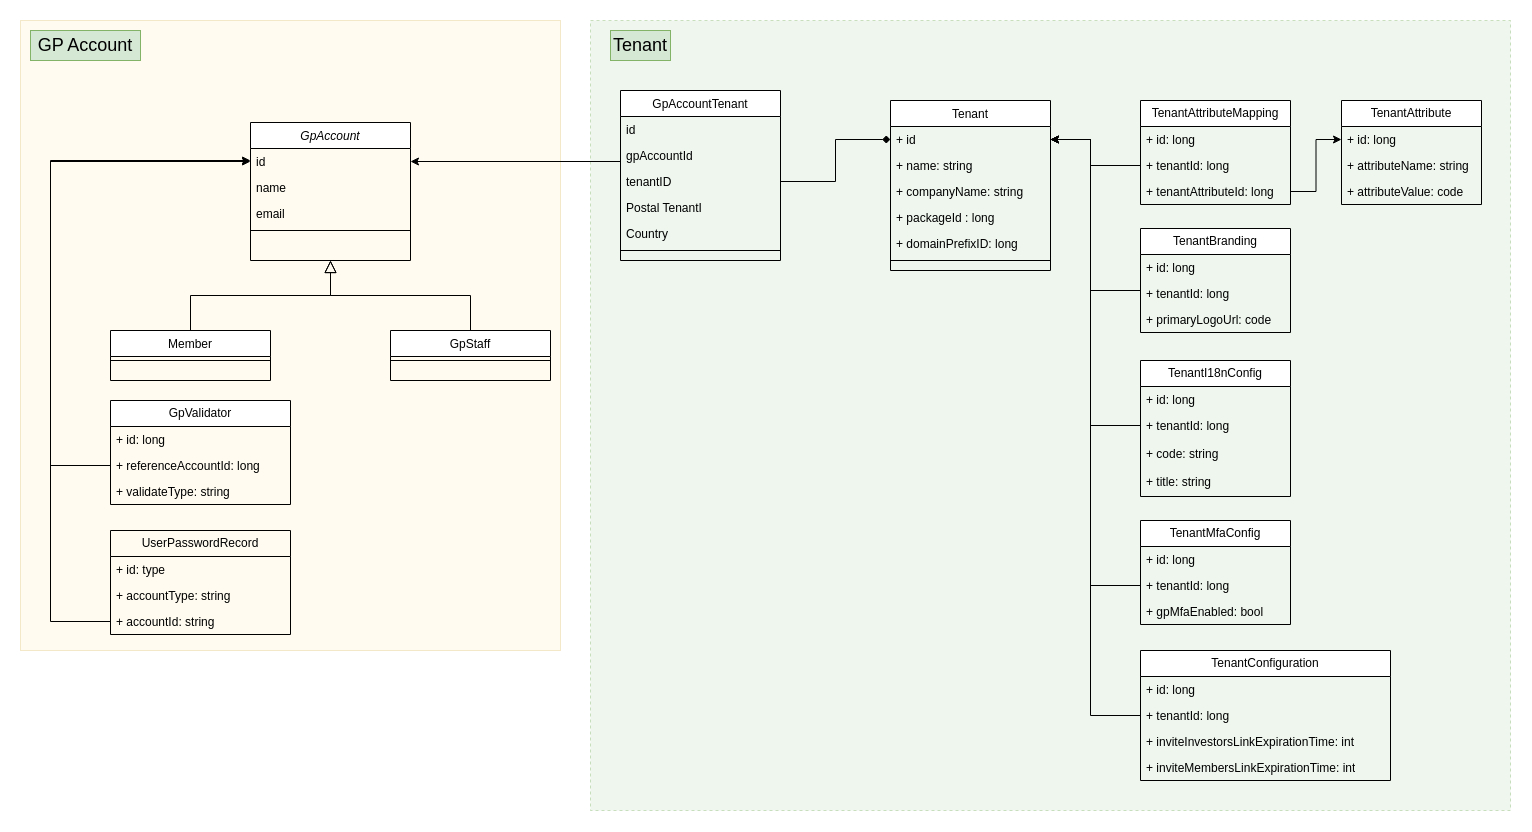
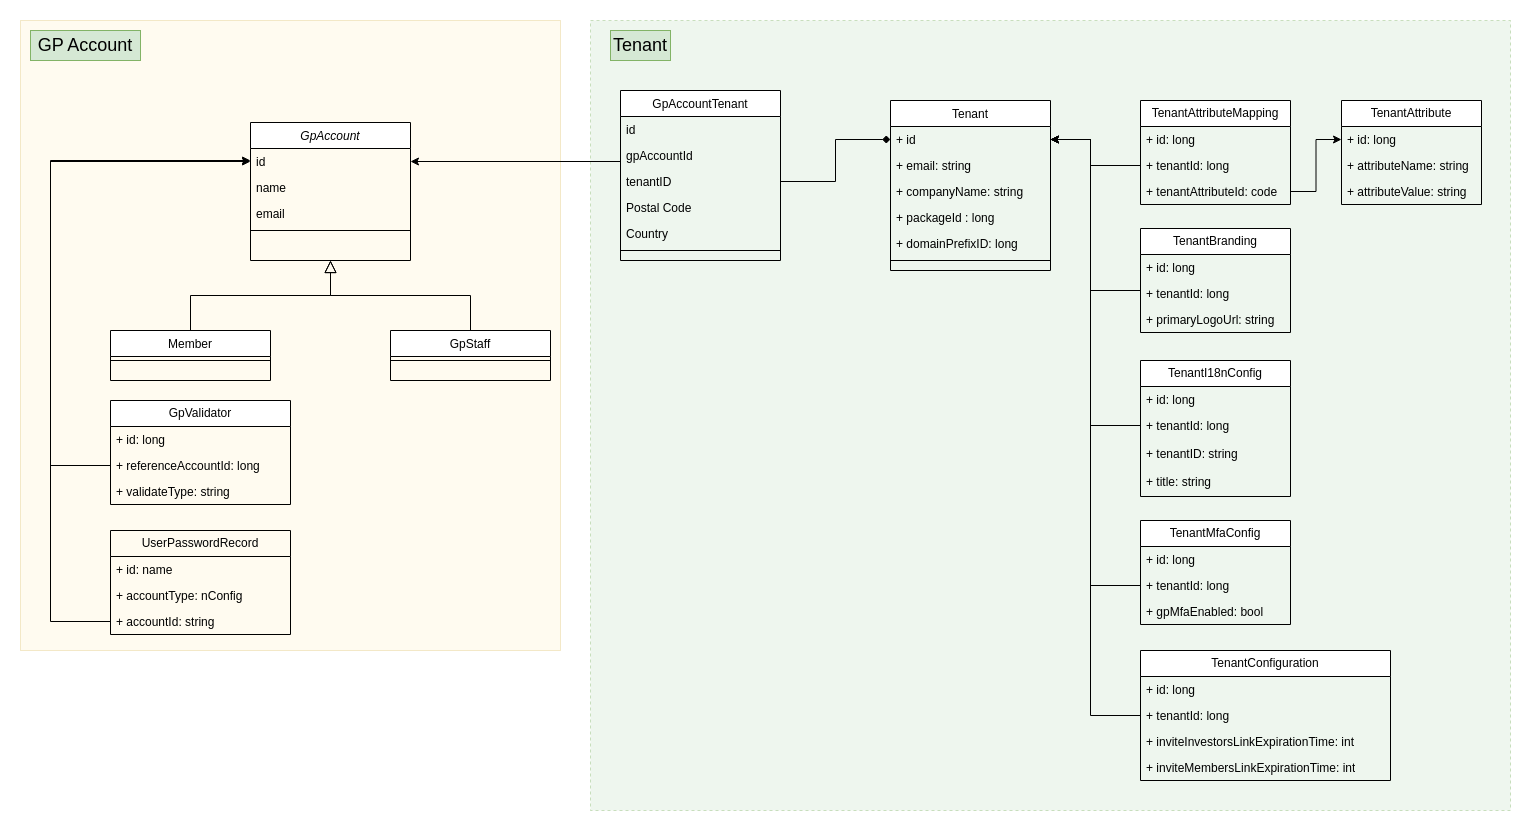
node "+ name: string": label "+ name: string" -> "+ email: string"
node "+ tenantAttributeId: long": label "+ tenantAttributeId: long" -> "+ tenantAttributeId: code"
node "+ attributeValue: code": label "+ attributeValue: code" -> "+ attributeValue: string"
node "Postal TenantI": label "Postal TenantI" -> "Postal Code"
node "+ primaryLogoUrl: code": label "+ primaryLogoUrl: code" -> "+ primaryLogoUrl: string"
node "+ code: string": label "+ code: string" -> "+ tenantID: string"
node "+ id: type": label "+ id: type" -> "+ id: name"
node "+ accountType: string": label "+ accountType: string" -> "+ accountType: nConfig"
